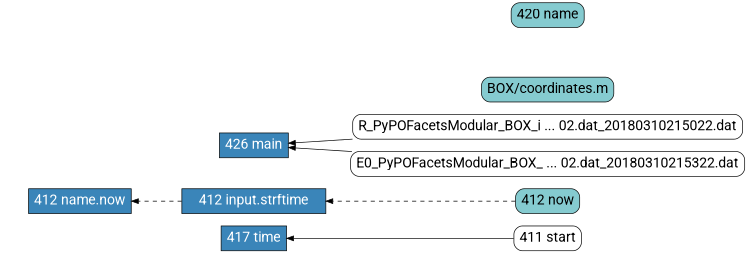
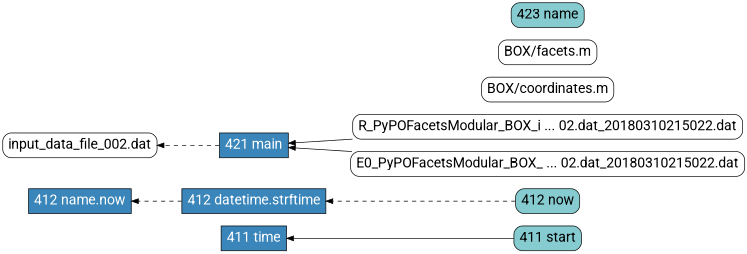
node "420 name": label "420 name" -> "423 name"
node "BOX/facets.m": added
node "BOX/coordinates.m": fillcolor #85cbd0 -> white
node "input_data_file_002.dat": added
node "426 main": label "426 main" -> "421 main"
node "E0_PyPOFacetsModular_BOX_ ... 02.dat_20180310215322.dat": label "E0_PyPOFacetsModular_BOX_ ... 02.dat_20180310215322.dat" -> "E0_PyPOFacetsModular_BOX_ ... 02.dat_20180310215022.dat"
node "412 input.strftime": label "412 input.strftime" -> "412 datetime.strftime"
node "417 time": label "417 time" -> "411 time"
node "411 start": fillcolor white -> #85cbd0
